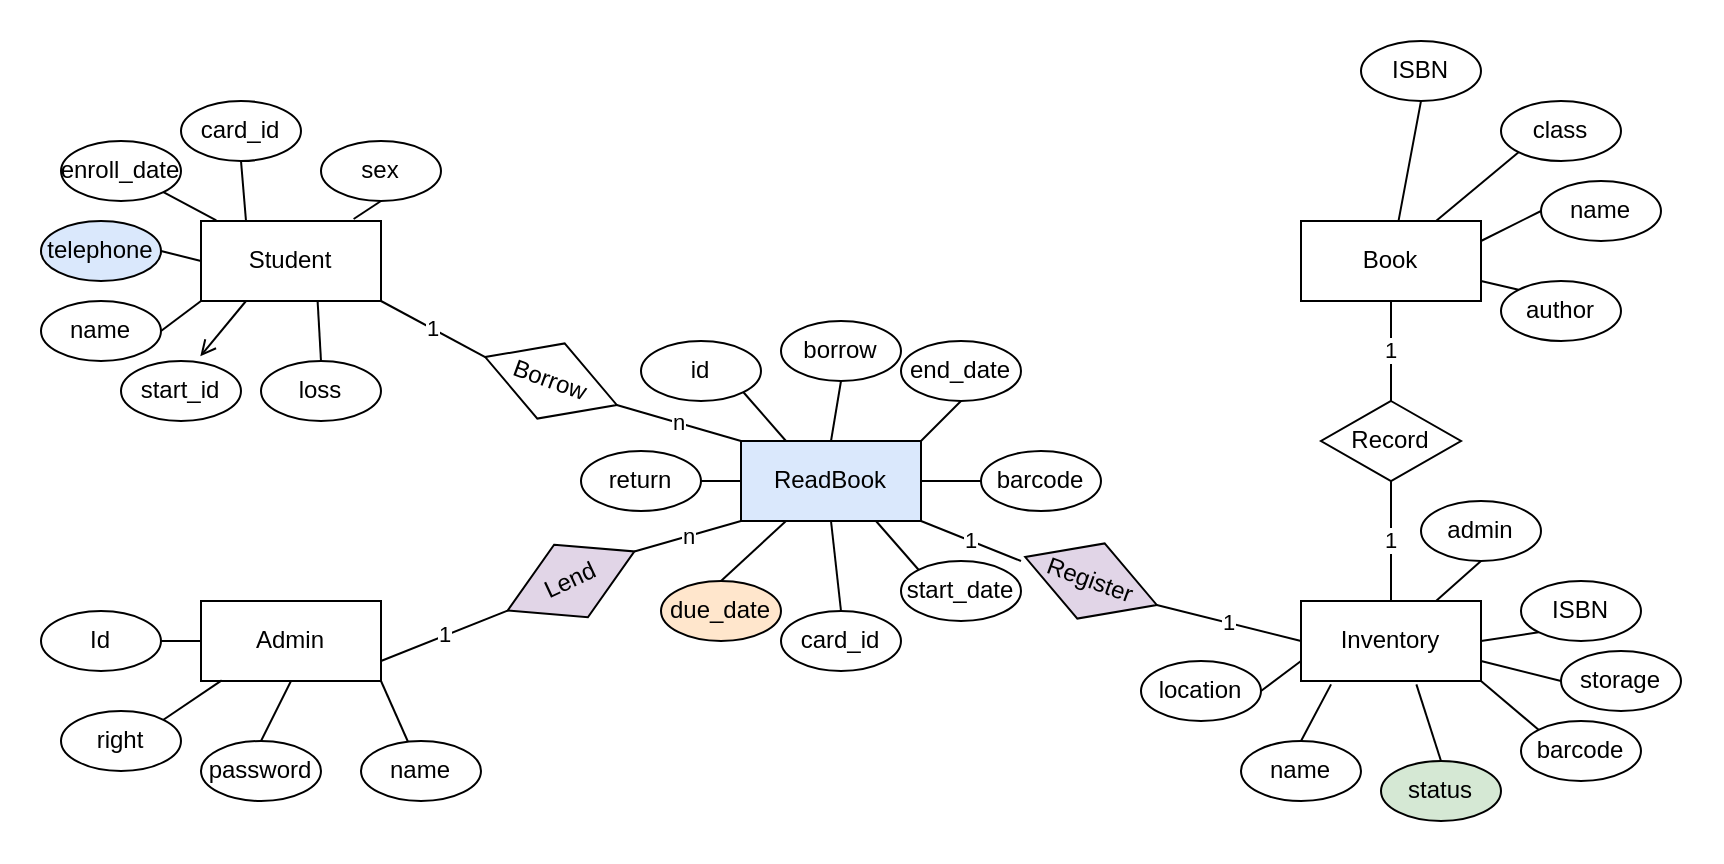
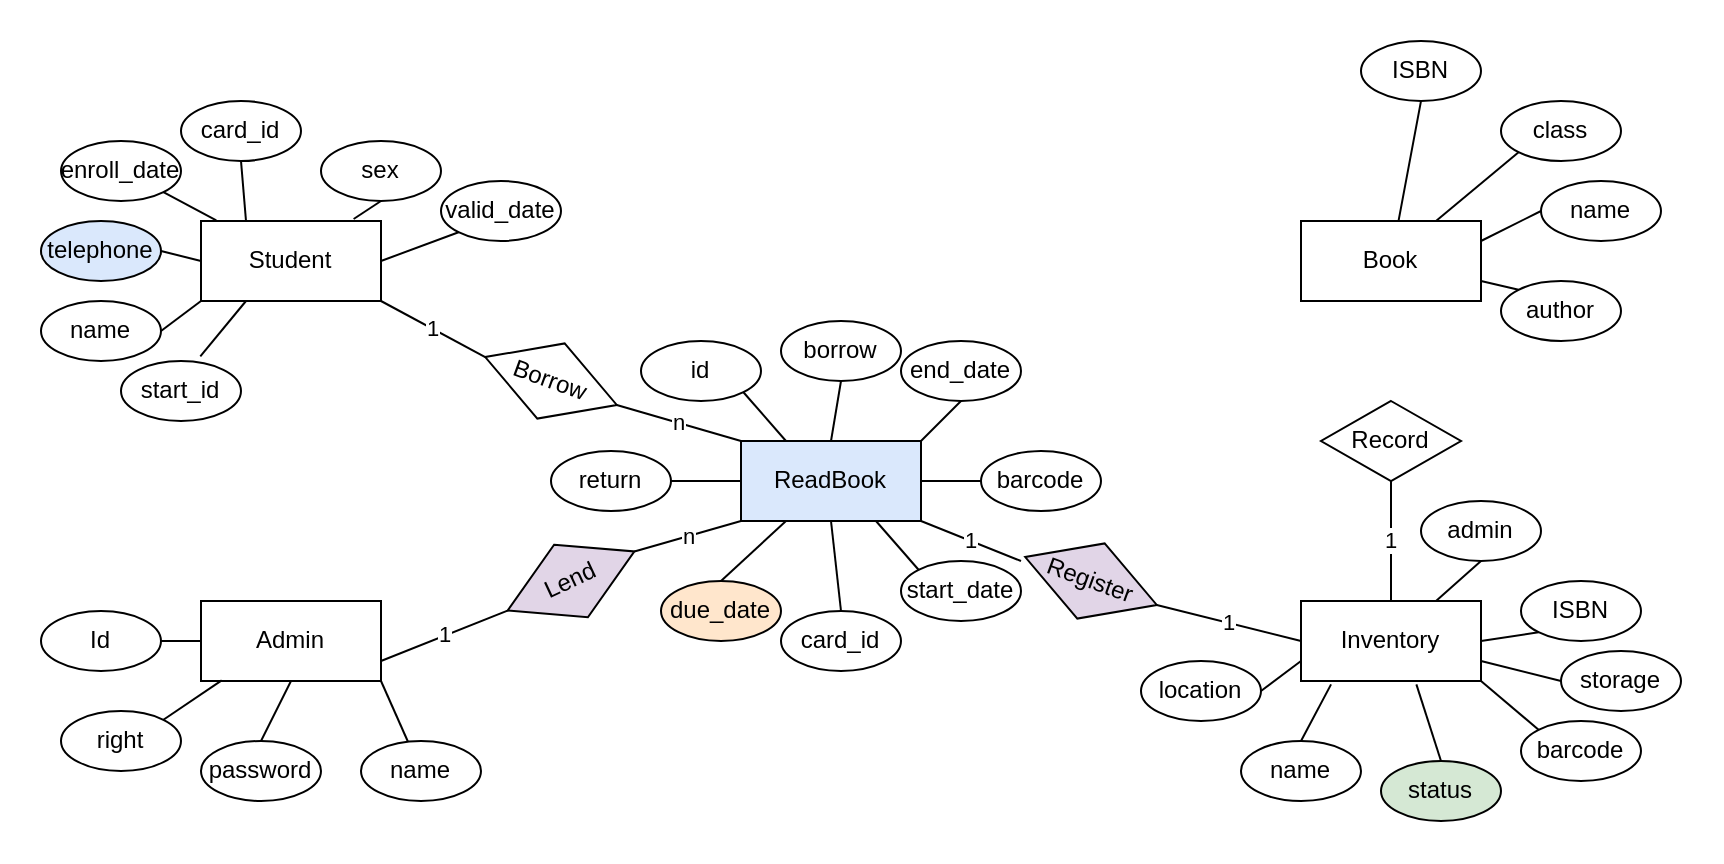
node "valid_date": added
edge "valid_date" -- "Student": added
edge "Student" -- "loss": removed
edge "Student" -> "start_id": arrowhead open -> none
edge "Book" -- "Record": removed, label "1"
node "loss": removed
node "return": moved (641, 481) -> (611, 481)
